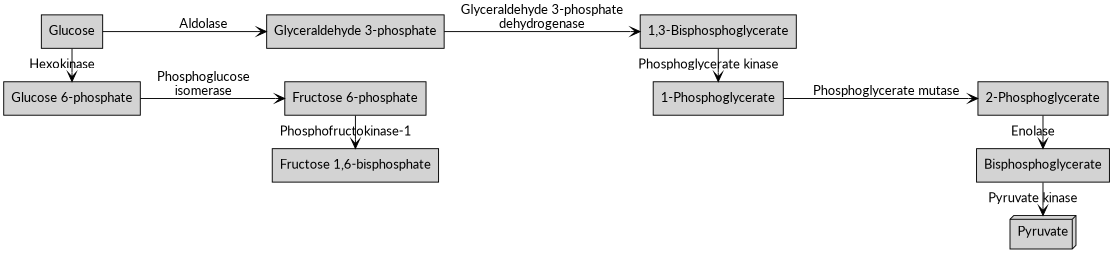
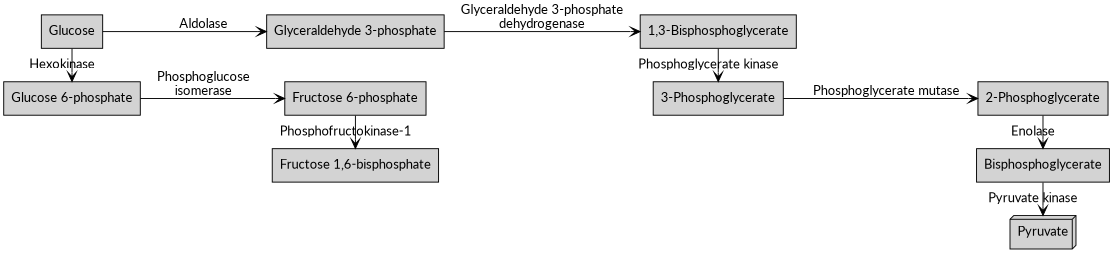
node "1-Phosphoglycerate": label "1-Phosphoglycerate" -> "3-Phosphoglycerate"
